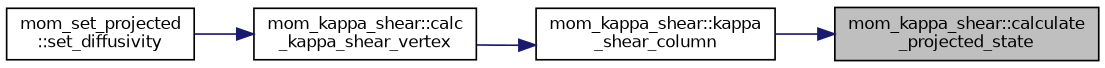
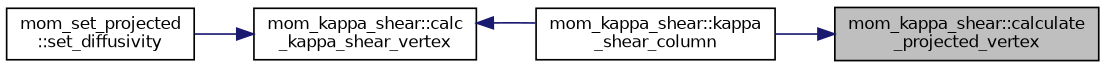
node "mom_kappa_shear::calculate _projected_state": label "mom_kappa_shear::calculate _projected_state" -> "mom_kappa_shear::calculate _projected_vertex"
edge "mom_kappa_shear::calc _kappa_shear_vertex" -> "mom_kappa_shear::kappa _shear_column": reversed
